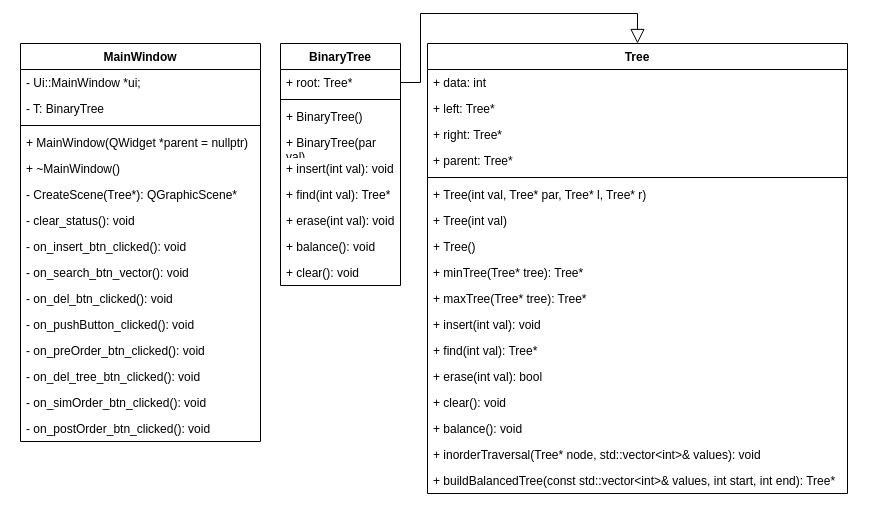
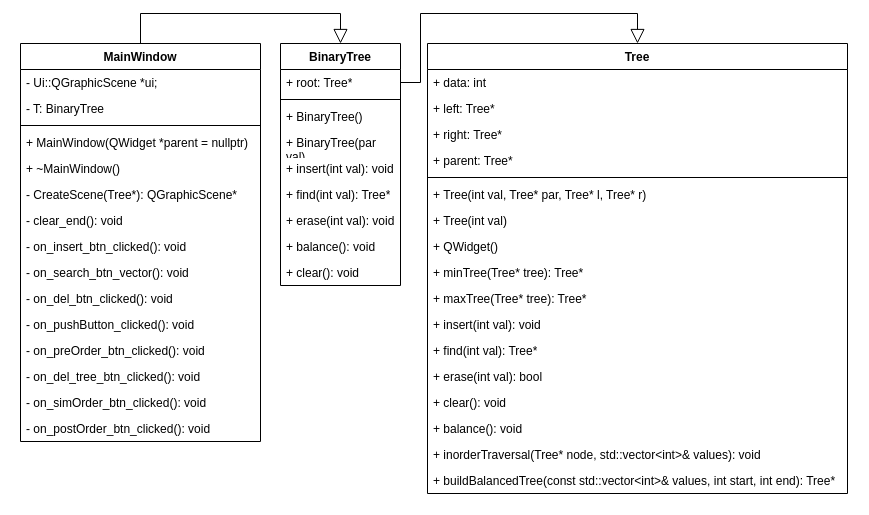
edge "MainWindow" -> "BinaryTree": added
node "- Ui::MainWindow *ui;": label "- Ui::MainWindow *ui;" -> "- Ui::QGraphicScene *ui;"
node "- clear_status(): void": label "- clear_status(): void" -> "- clear_end(): void"
node "+ Tree()": label "+ Tree()" -> "+ QWidget()"
